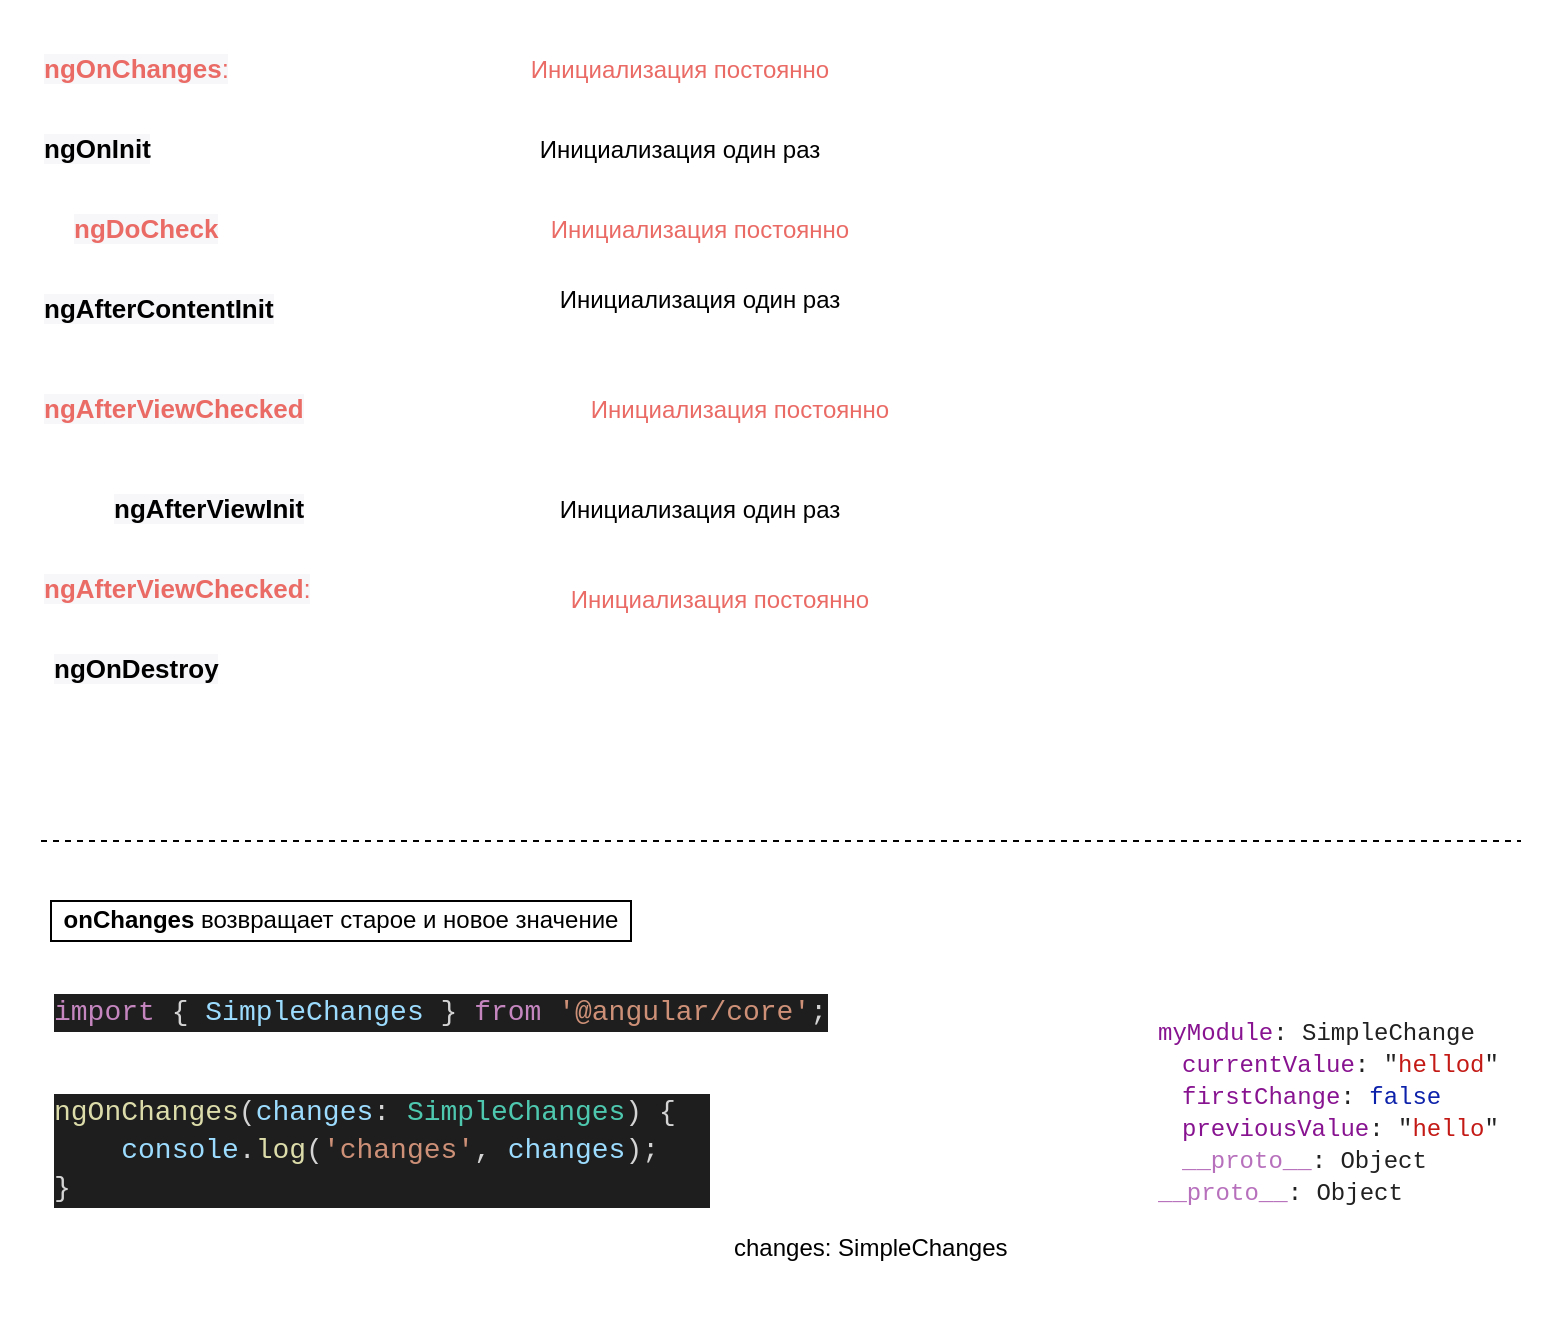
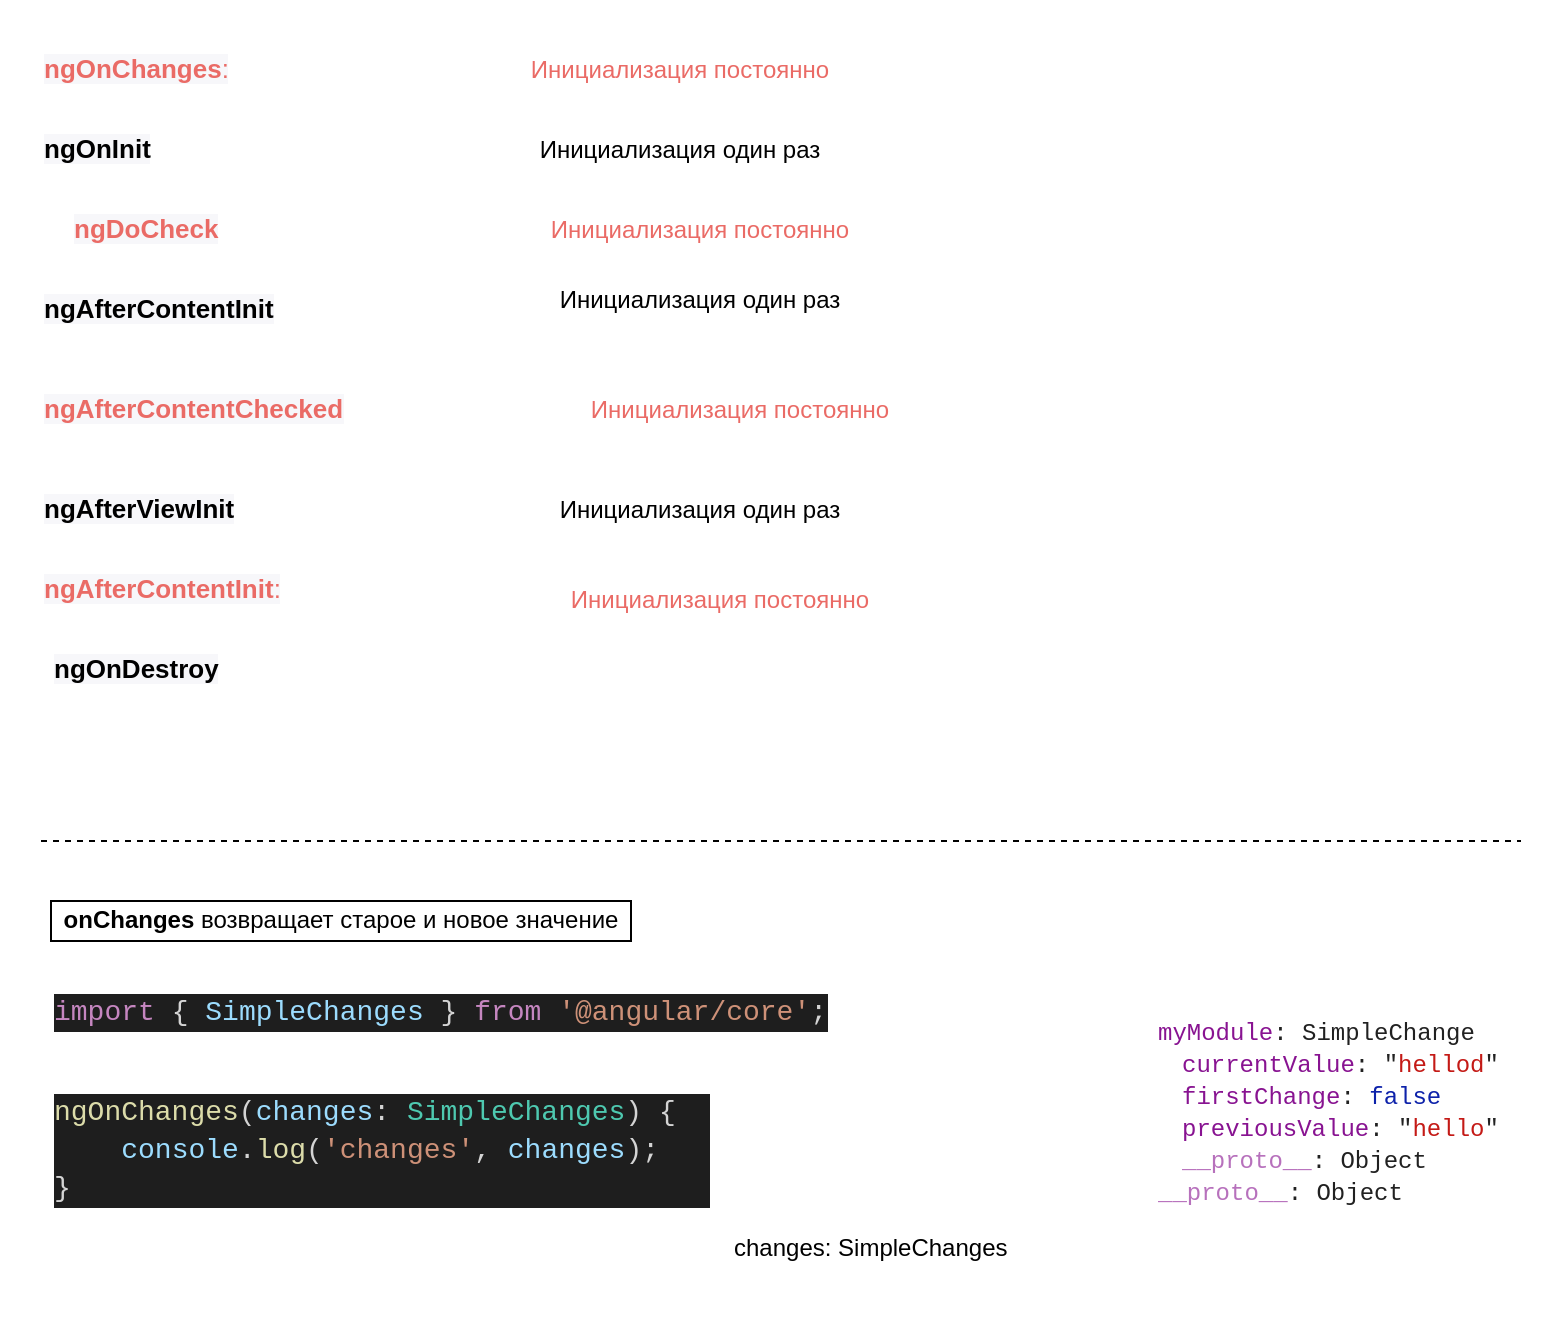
node "ngAfterViewChecked": label "ngAfterViewChecked" -> "ngAfterContentChecked"
node "ngAfterViewInit": moved (251, 511) -> (181, 511)
node "ngAfterViewChecked:": label "ngAfterViewChecked:" -> "ngAfterContentInit:"
